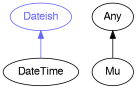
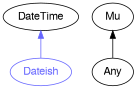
edge "DateTime" -> "Dateish": reversed
edge "Mu" -> "Any": reversed
